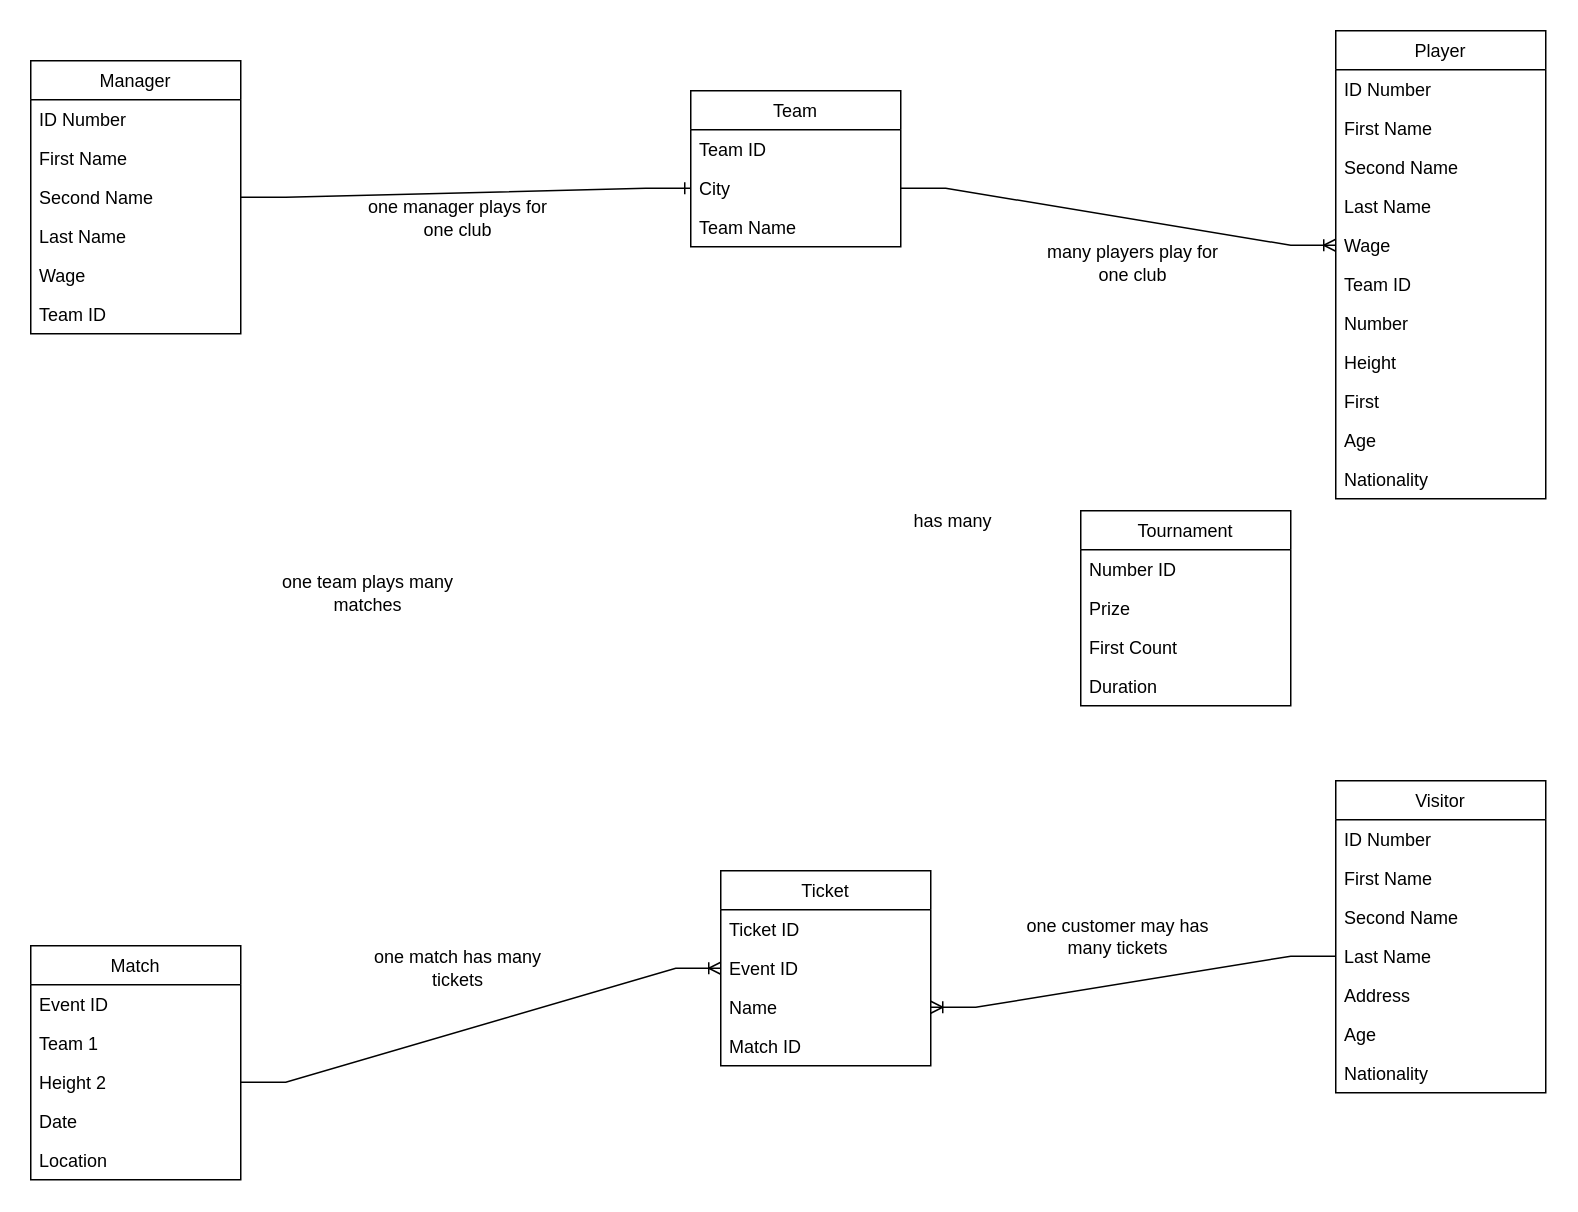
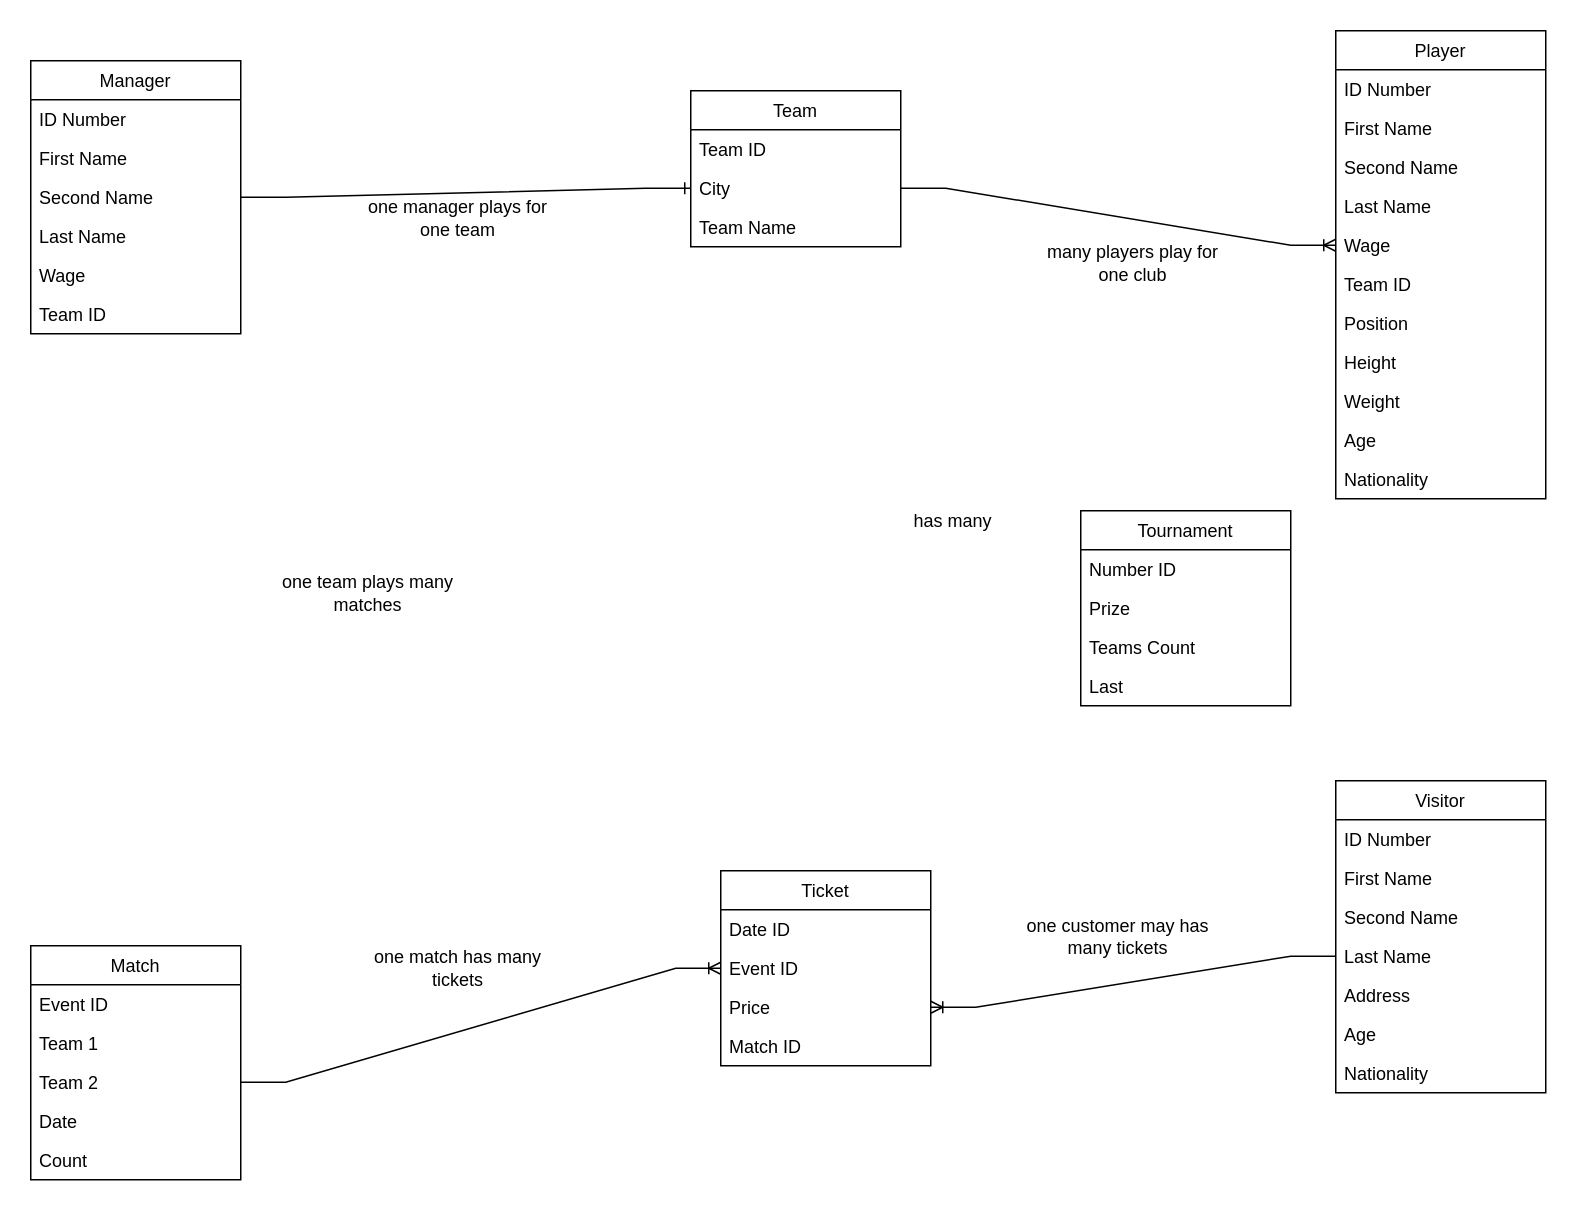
node "one manager plays for one club": label "one manager plays for one club" -> "one manager plays for one team"
node "Number": label "Number" -> "Position"
node "First": label "First" -> "Weight"
node "First Count": label "First Count" -> "Teams Count"
node "Duration": label "Duration" -> "Last"
node "Ticket ID": label "Ticket ID" -> "Date ID"
node "Name": label "Name" -> "Price"
node "Height 2": label "Height 2" -> "Team 2"
node "Location": label "Location" -> "Count"
